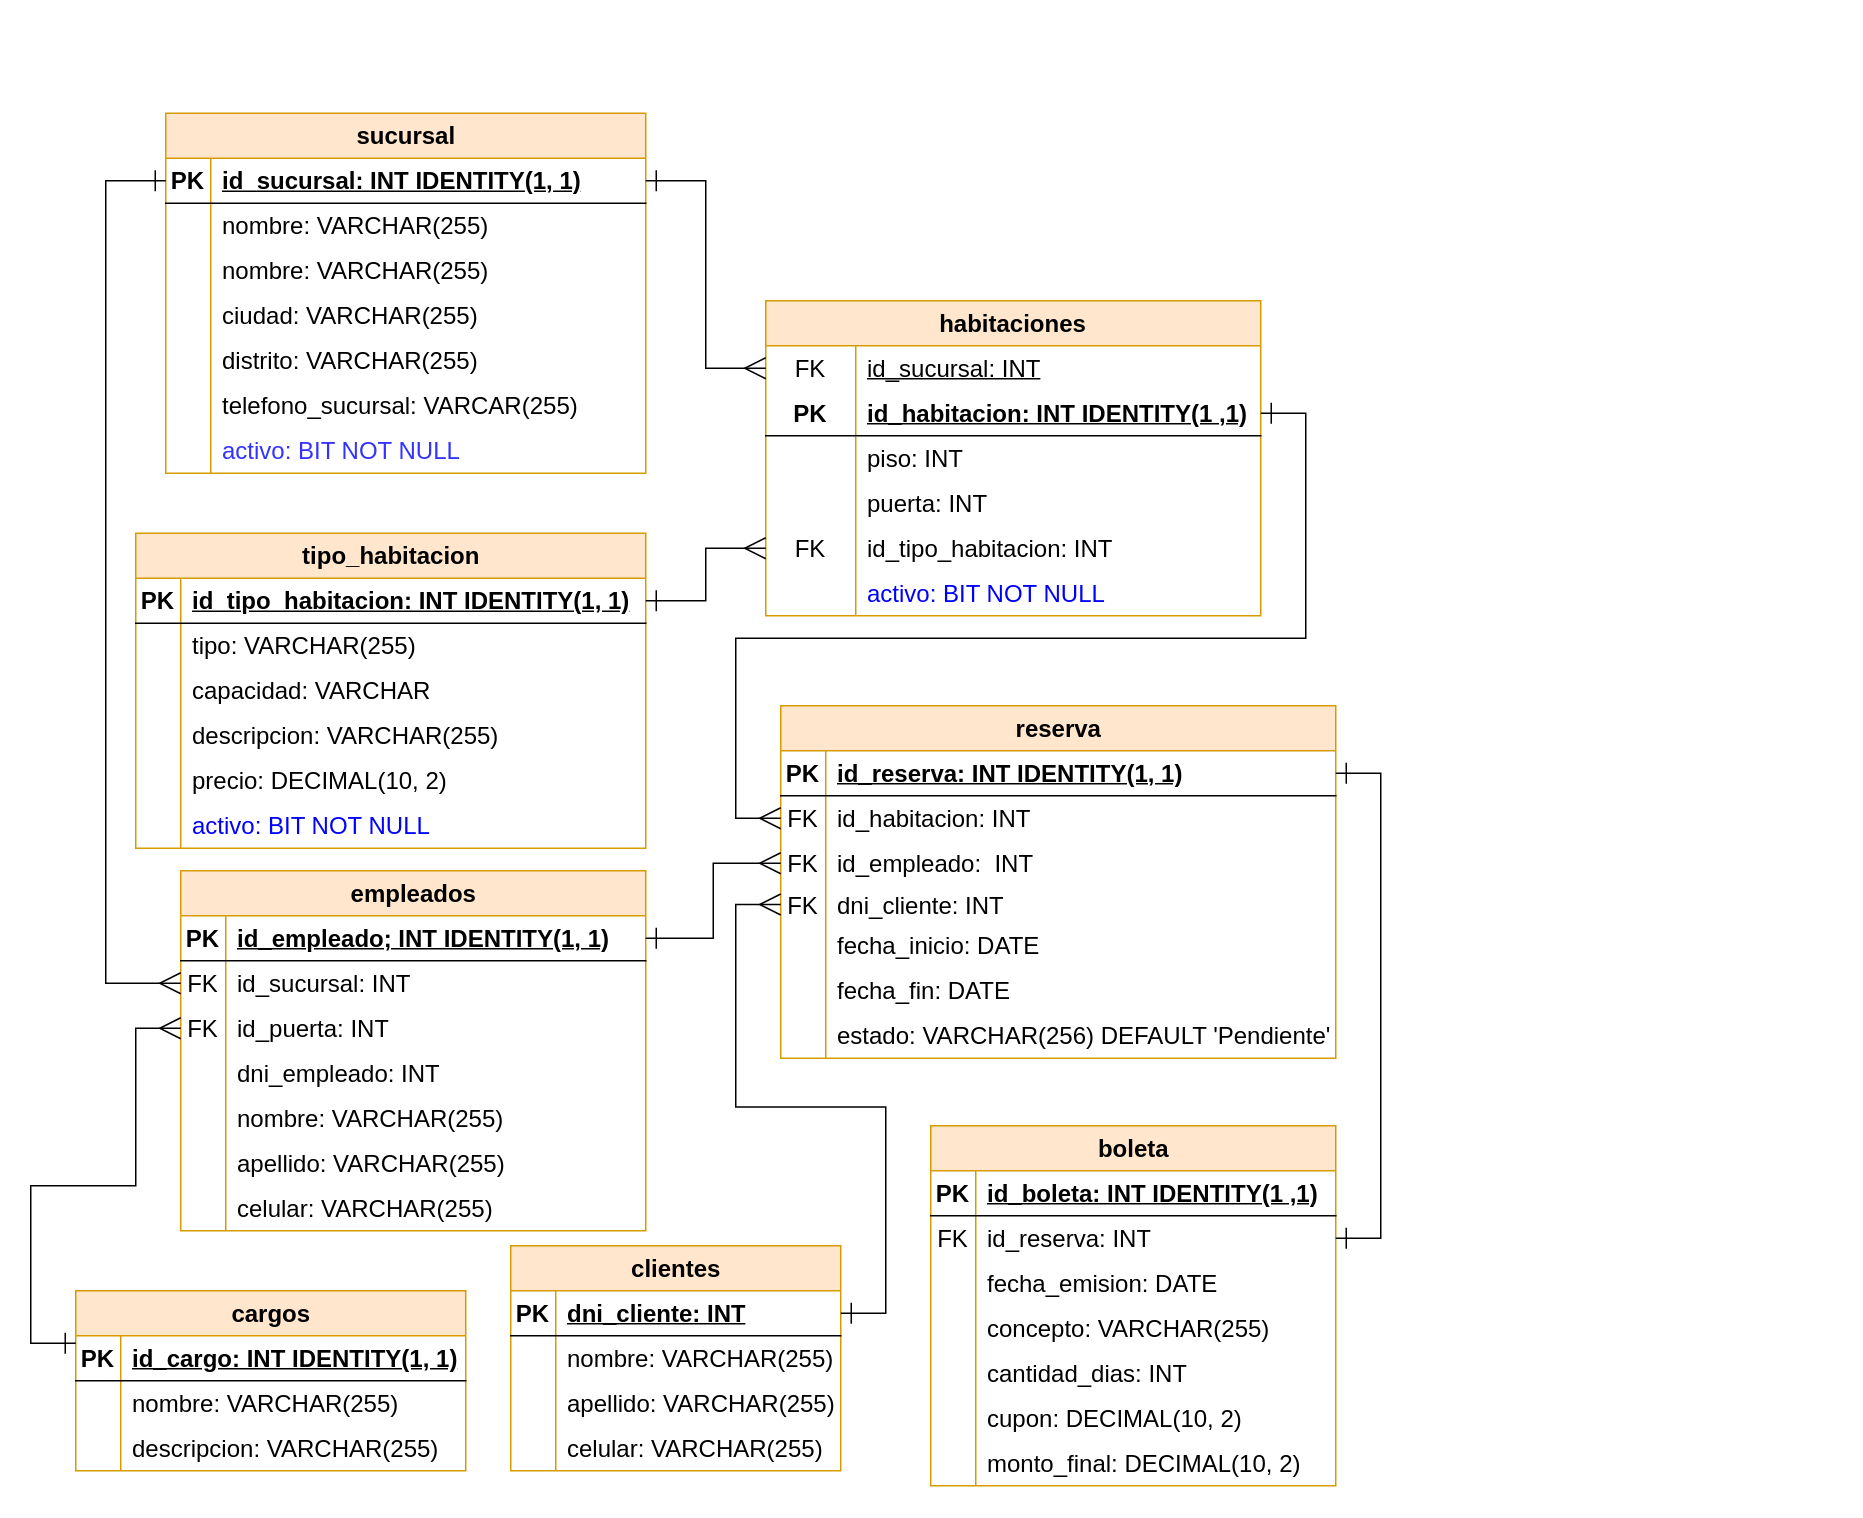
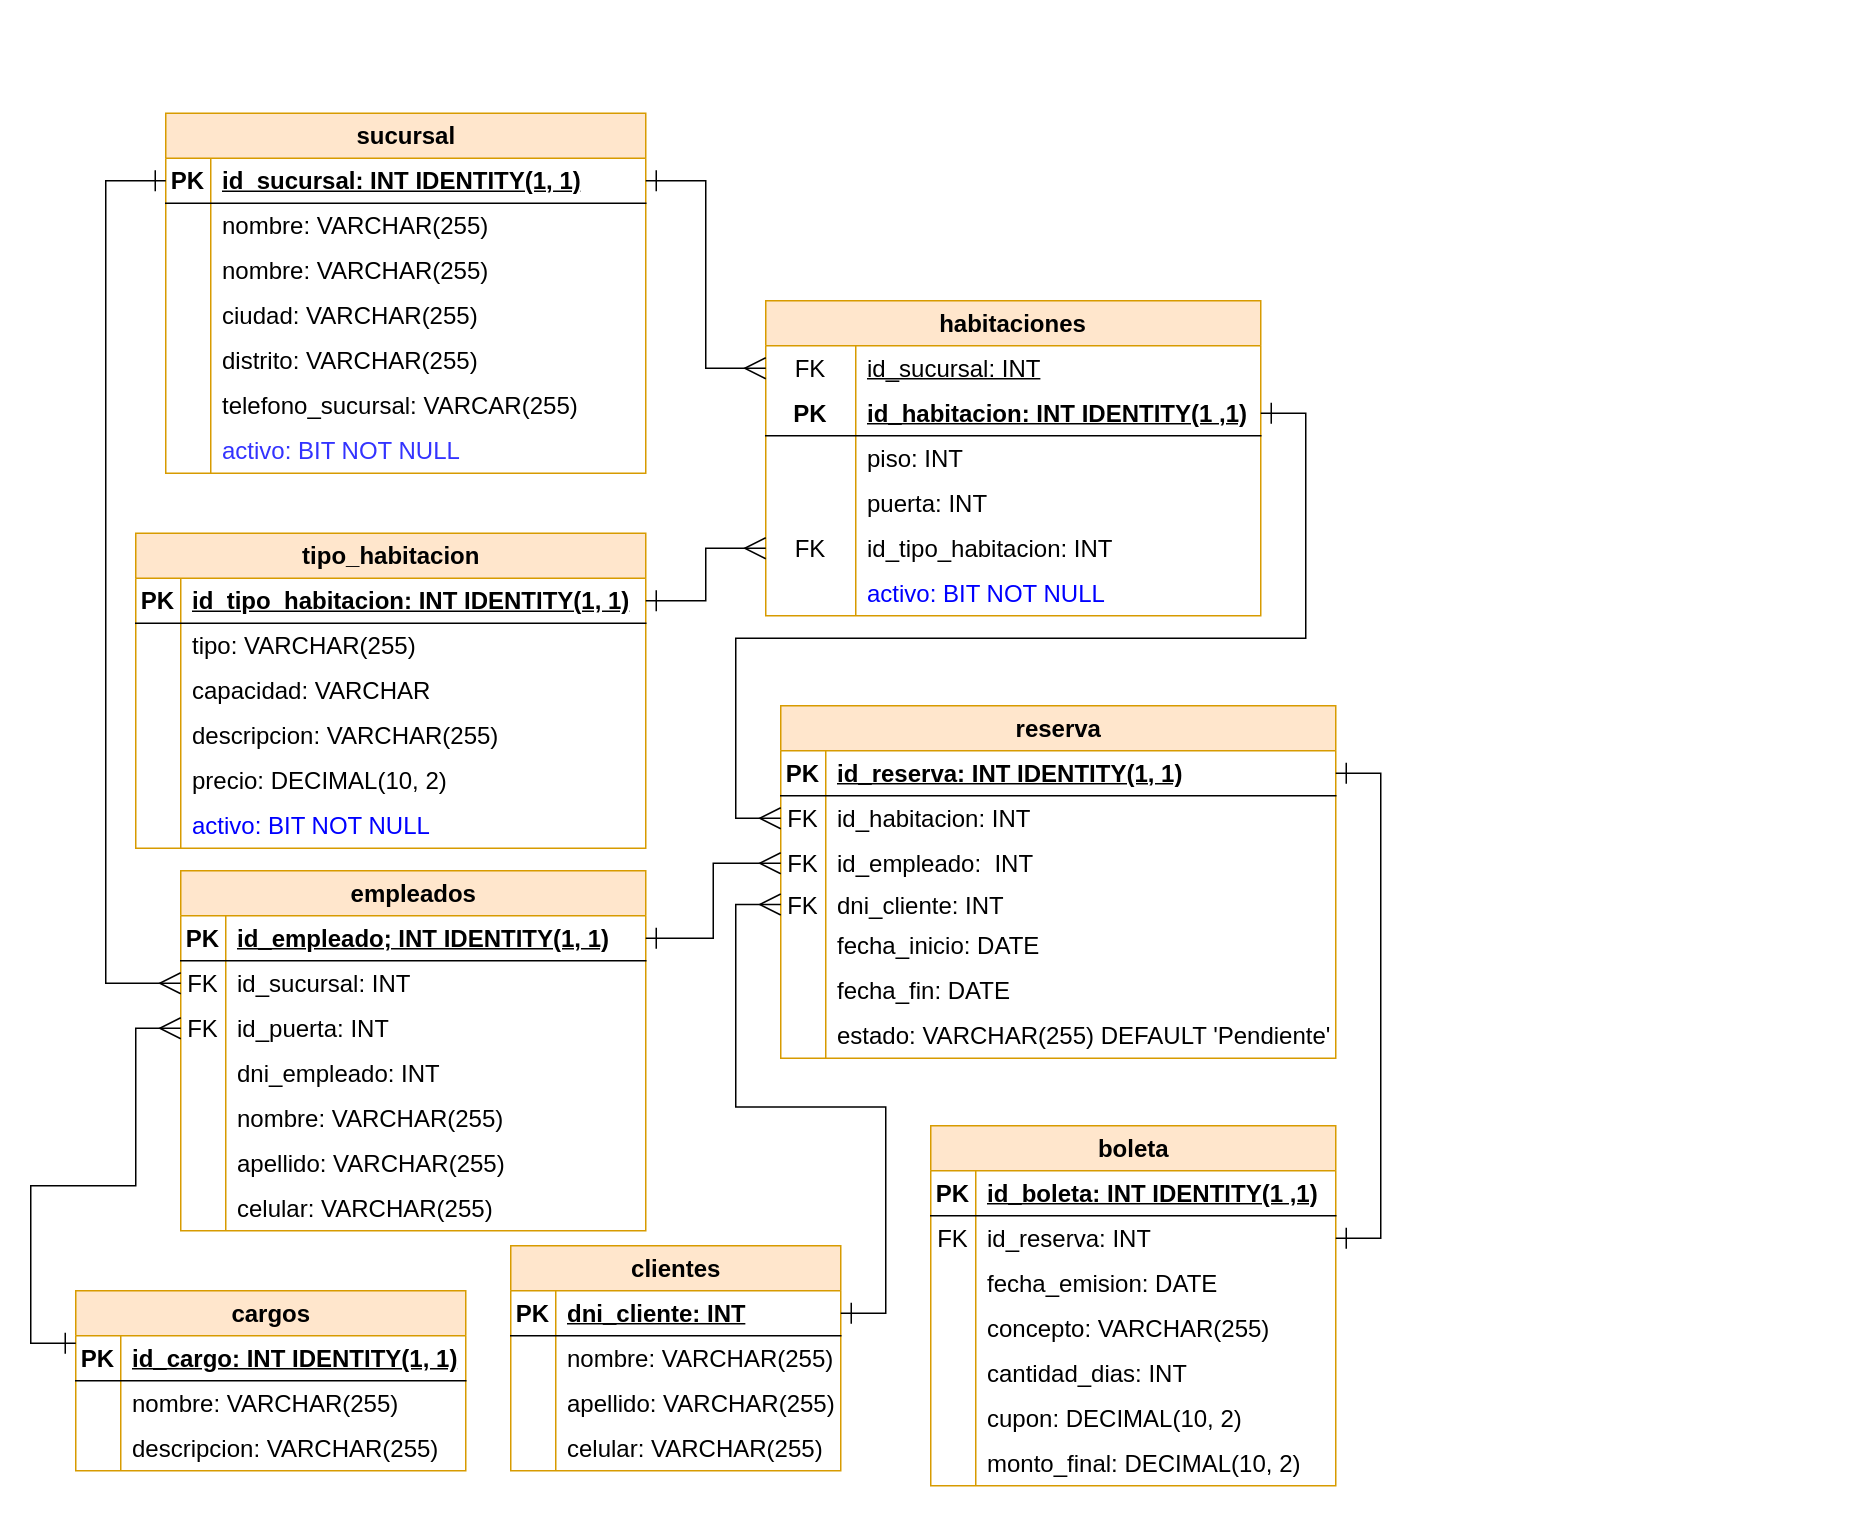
node "estado: VARCHAR(256) DEFAULT 'Pendiente'": label "estado: VARCHAR(256) DEFAULT 'Pendiente'" -> "estado: VARCHAR(255) DEFAULT 'Pendiente'"
